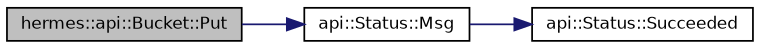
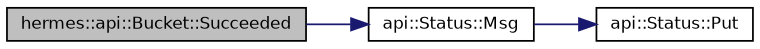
node "hermes::api::Bucket::Put": label "hermes::api::Bucket::Put" -> "hermes::api::Bucket::Succeeded"
node "api::Status::Succeeded": label "api::Status::Succeeded" -> "api::Status::Put"
